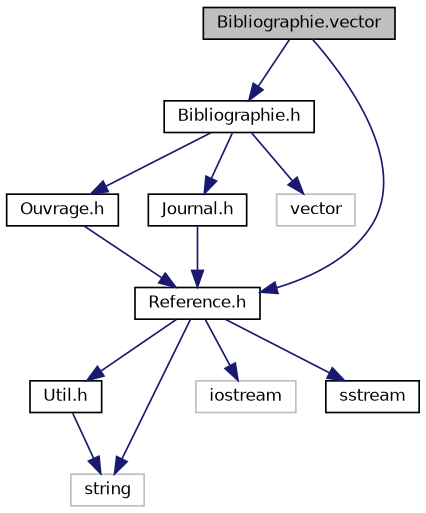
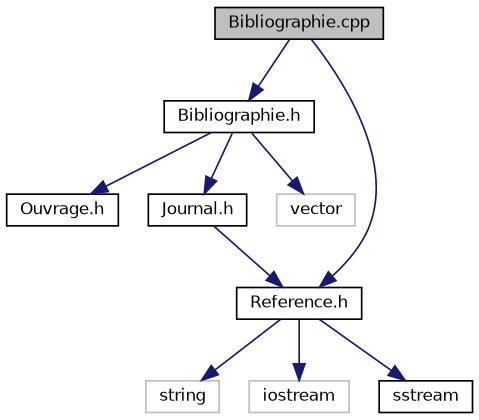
node "Bibliographie.vector": label "Bibliographie.vector" -> "Bibliographie.cpp"
edge "Ouvrage.h" -> "Reference.h": removed
node "Util.h": removed
